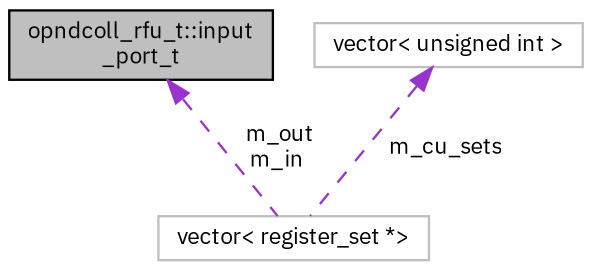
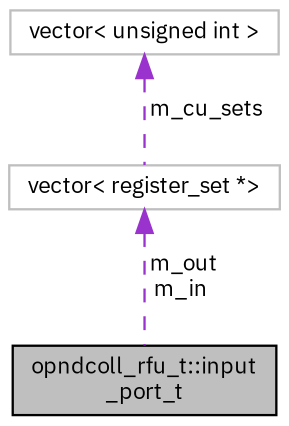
edge "vector< register_set *>" -> "opndcoll_rfu_t::input _port_t": reversed
